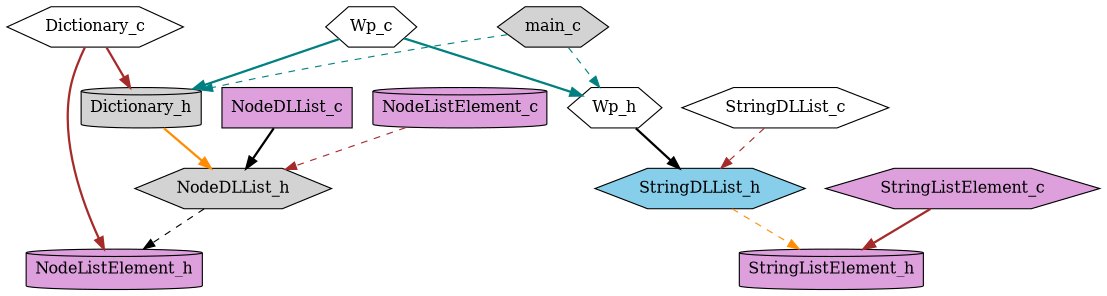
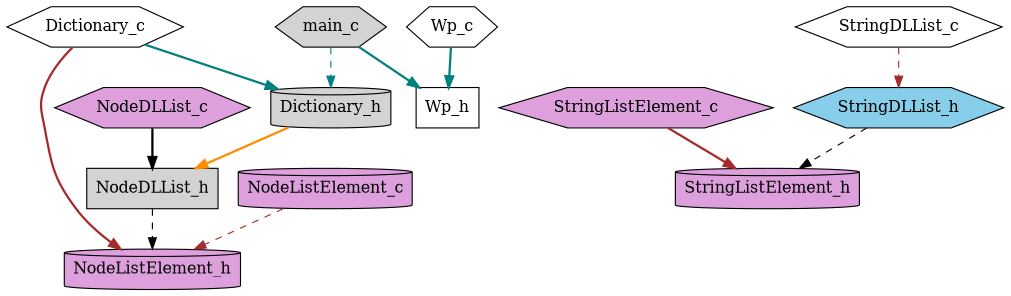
edge "Dictionary_c" -> "Dictionary_h": color brown -> teal
edge "Wp_c" -> "Dictionary_h": removed
edge "main_c" -> "Wp_h": style dashed -> bold
node "NodeDLList_c": shape box -> hexagon
node "Wp_h": shape hexagon -> box
edge "Wp_h" -> "StringDLList_h": removed
edge "NodeListElement_c" -> "NodeDLList_h": now "NodeListElement_c" -> "NodeListElement_h"
node "NodeDLList_h": shape hexagon -> box
edge "StringDLList_h" -> "StringListElement_h": color darkorange -> black
